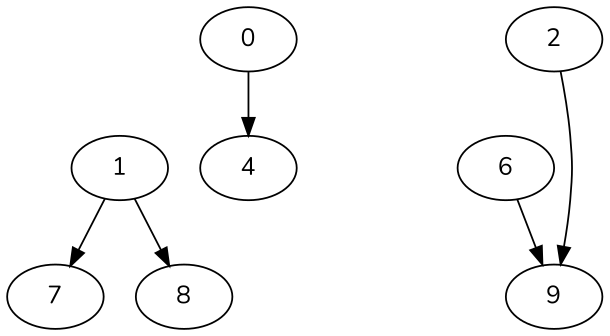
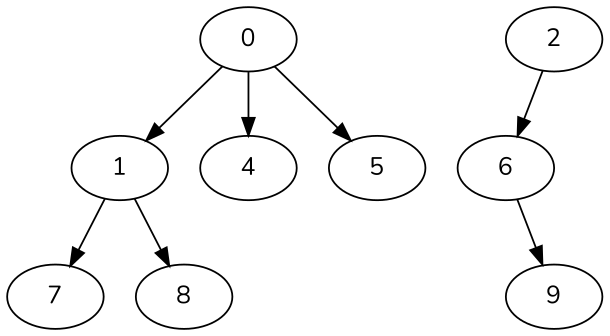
edge "0" -> "1": added
edge "2" -> "9": now "2" -> "6"
node "5": added
